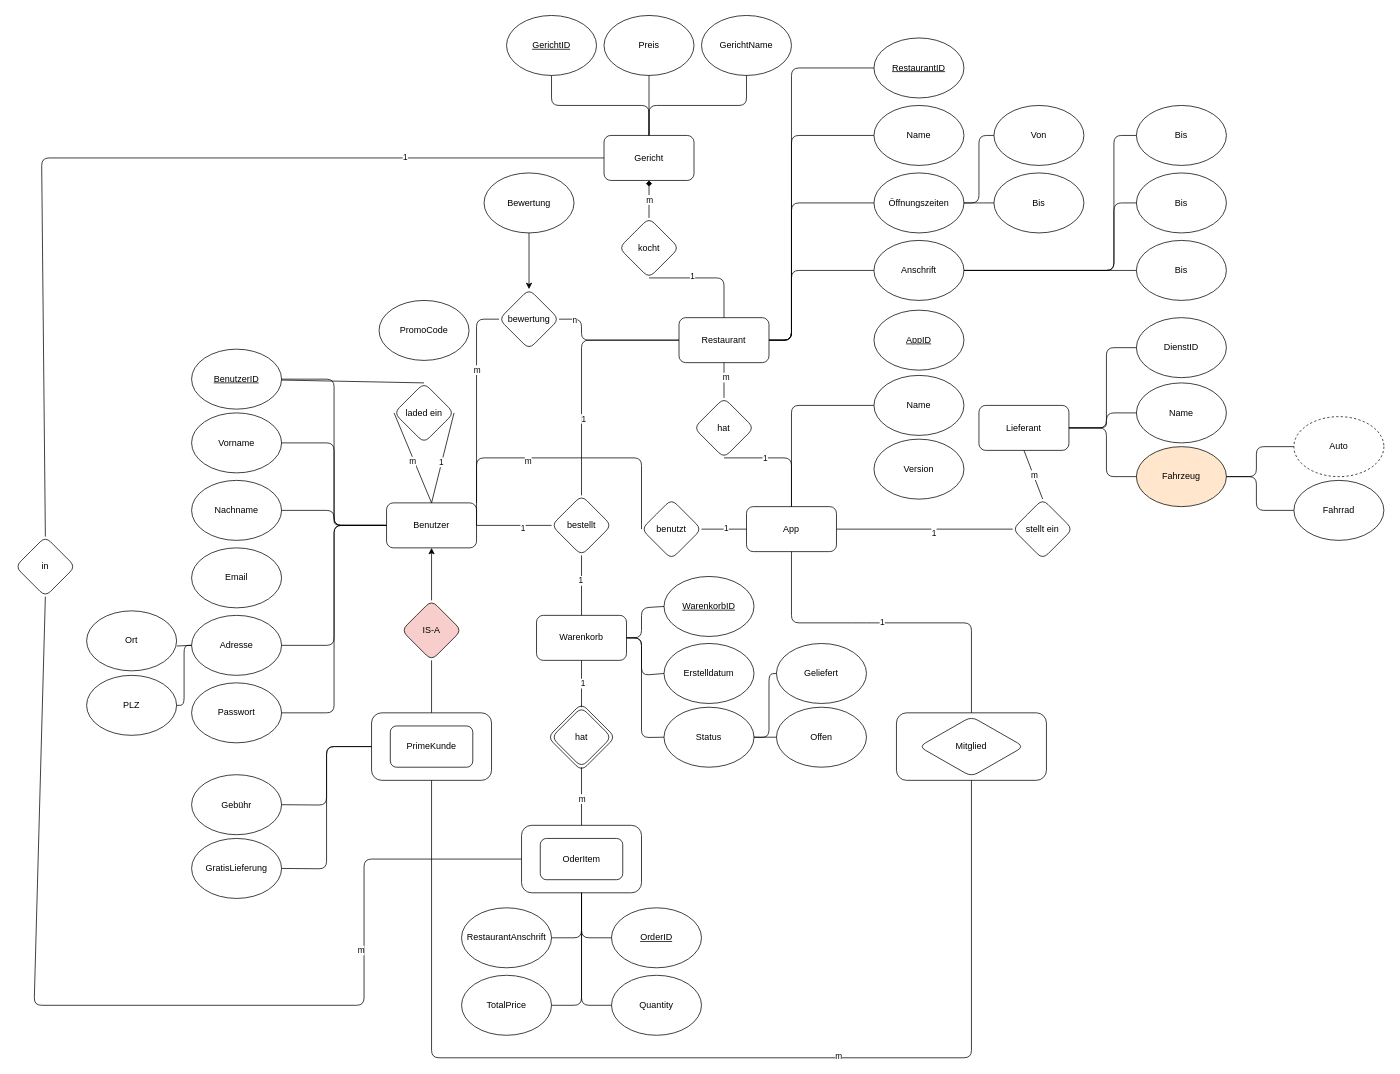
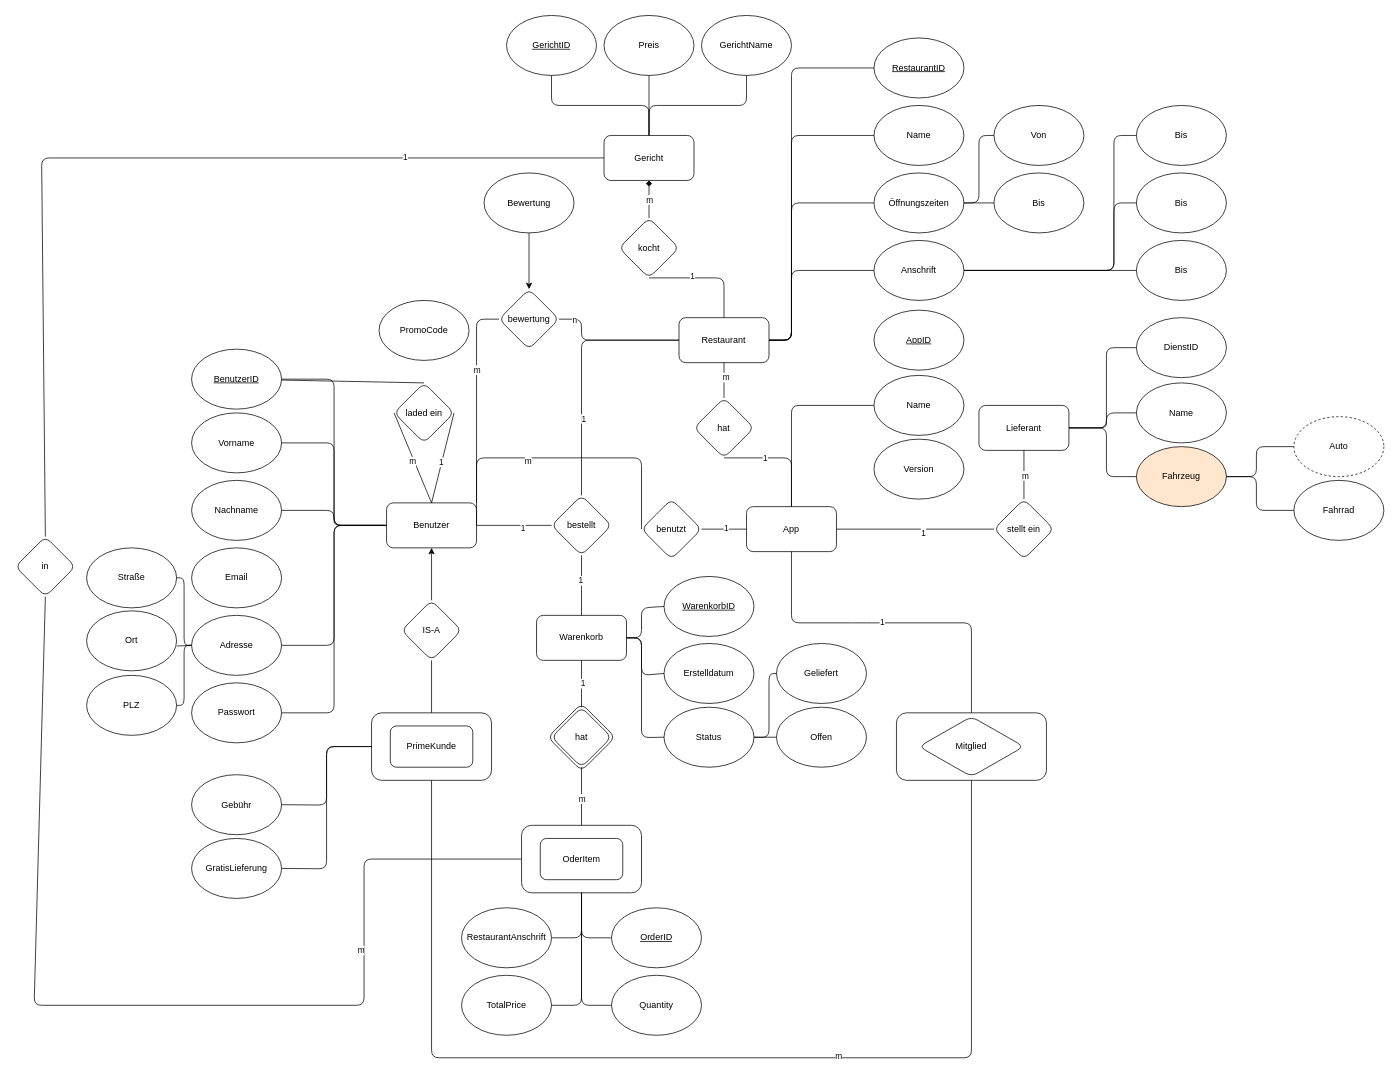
node "stellt ein": moved (1043, 529) -> (1024, 529)
node "Straße": added
edge "Straße" -- "Adresse": added
node "IS-A": fillcolor #f8cecc -> #ffffff
